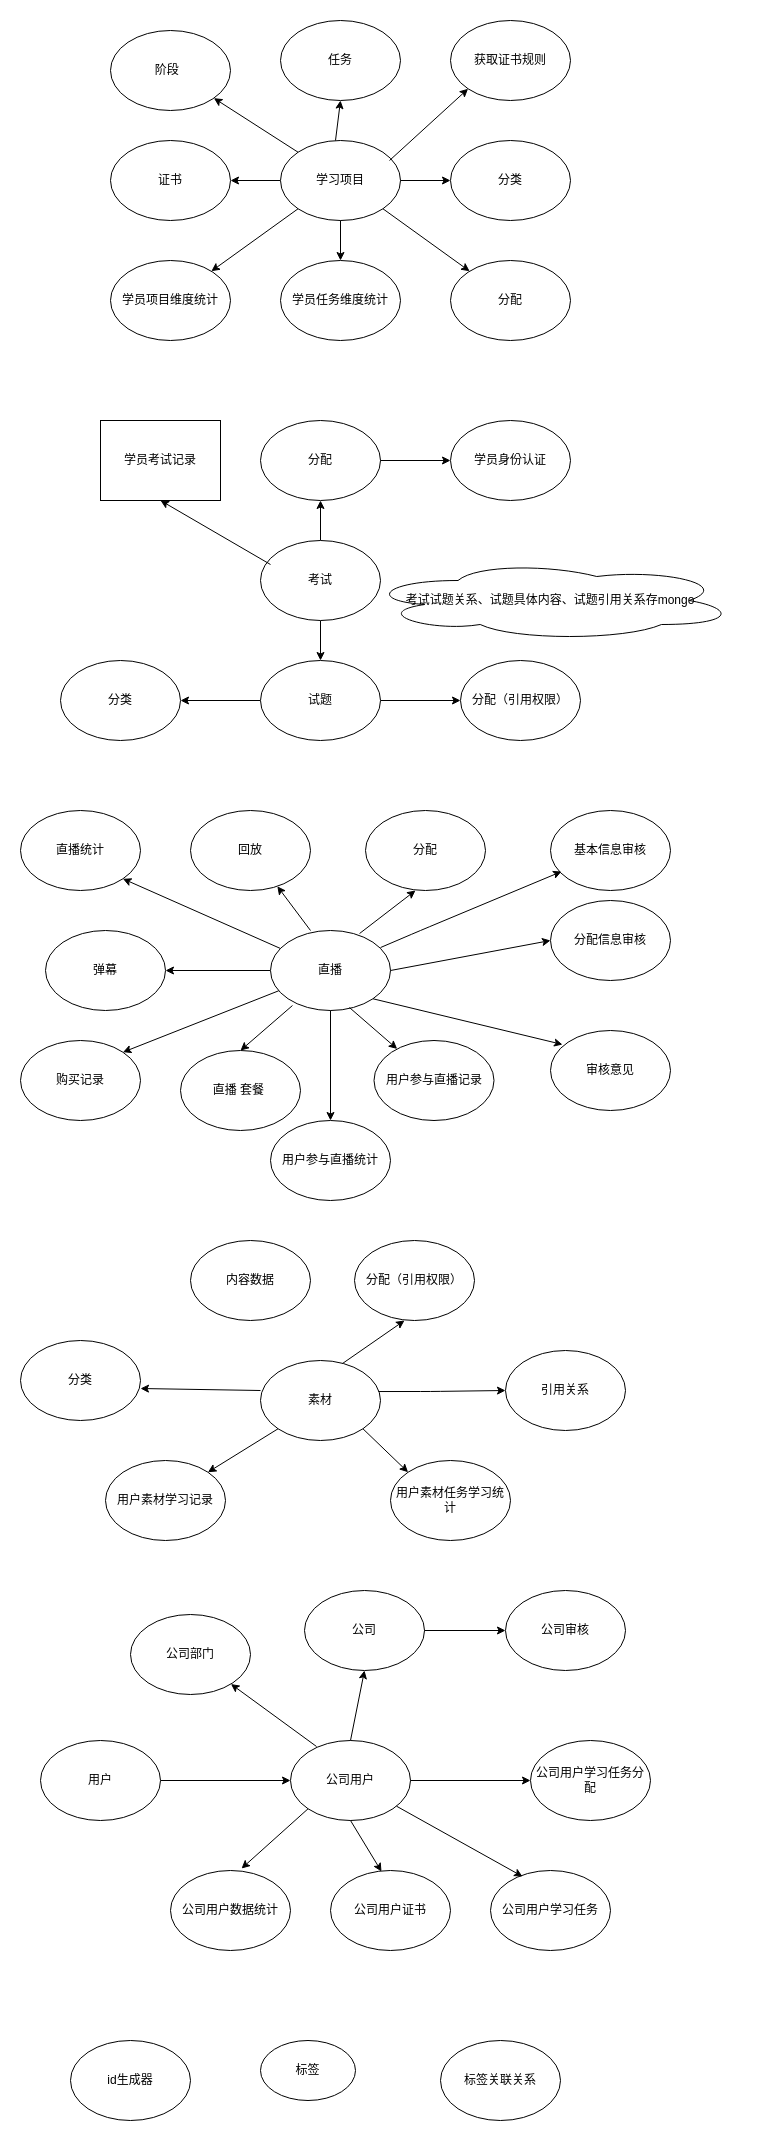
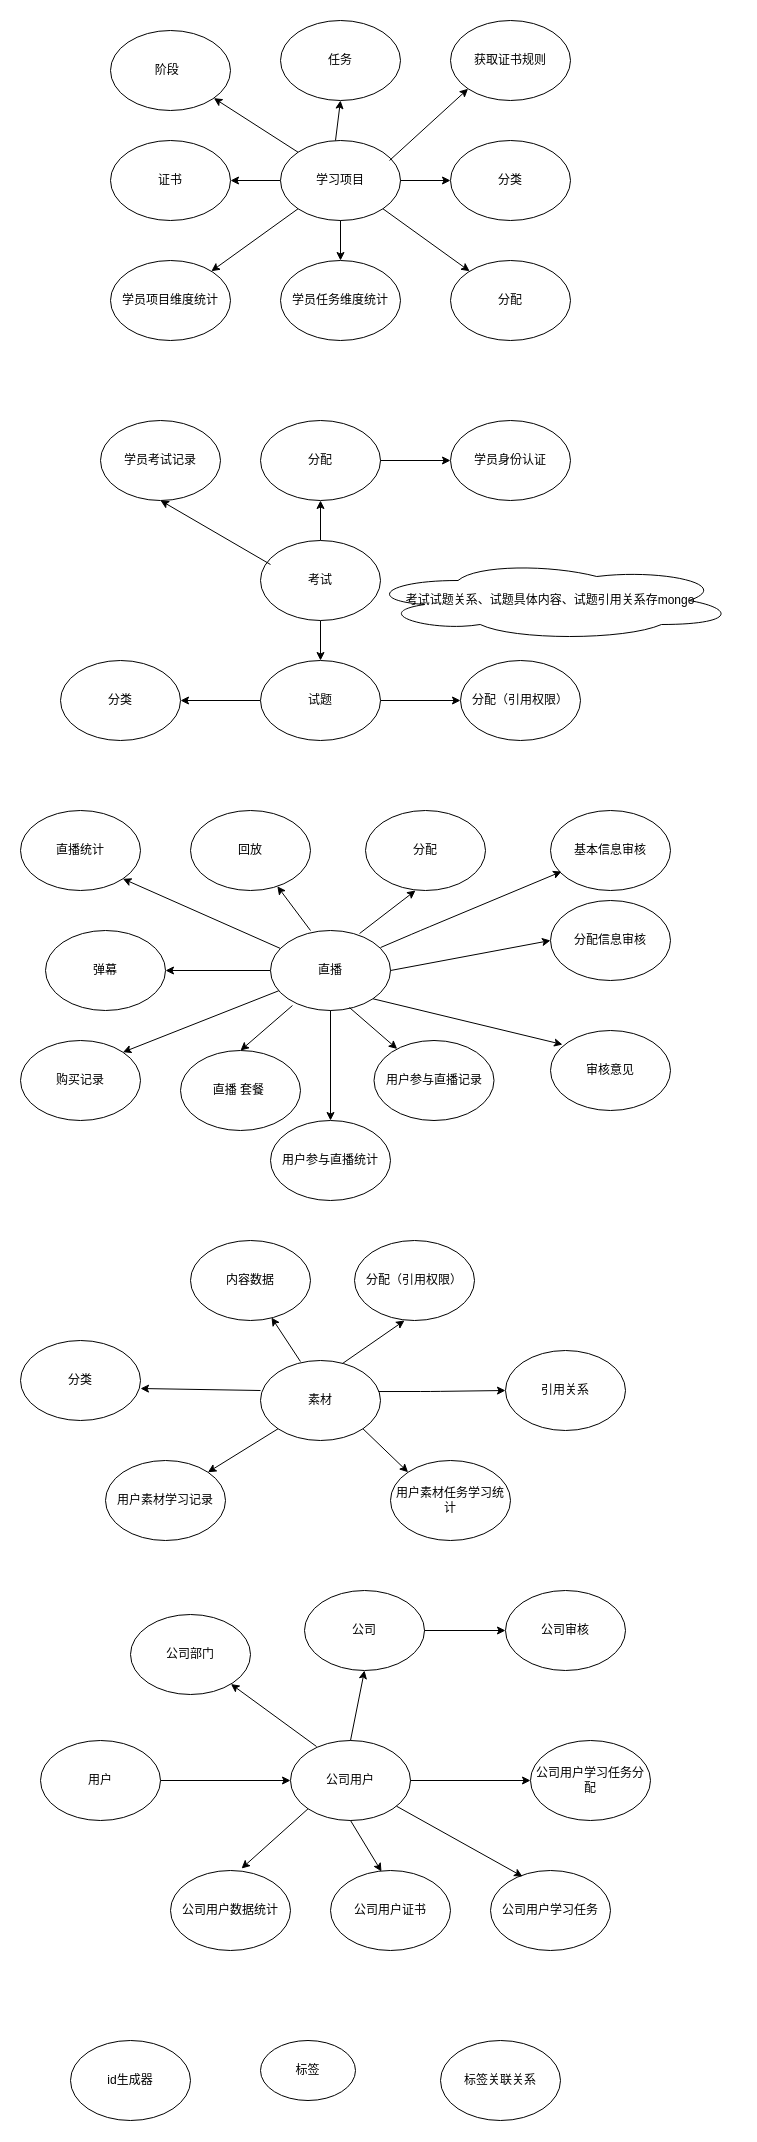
node "学员考试记录": shape rectangle -> ellipse
edge "素材" -> "内容数据": added
